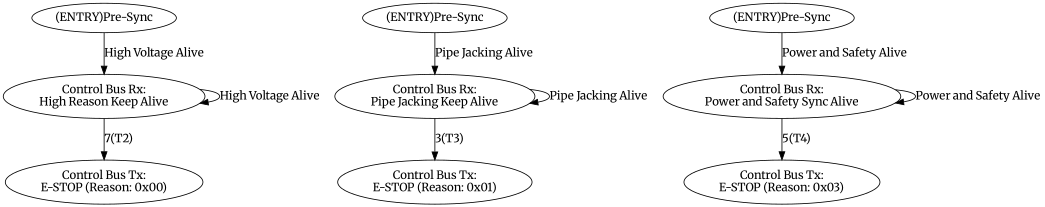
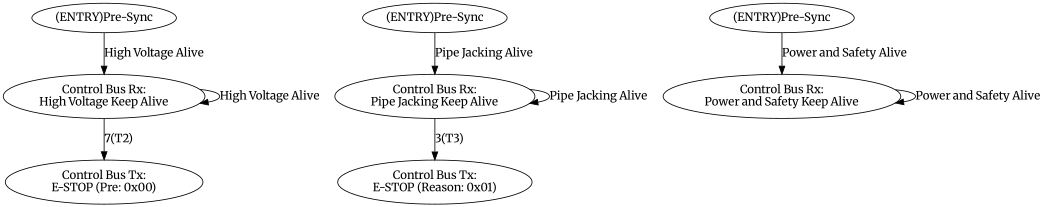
node "Control Bus Rx: High Reason Keep Alive": label "Control Bus Rx: High Reason Keep Alive" -> "Control Bus Rx: High Voltage Keep Alive"
node "Control Bus Rx: Power and Safety Sync Alive": label "Control Bus Rx: Power and Safety Sync Alive" -> "Control Bus Rx: Power and Safety Keep Alive"
node "Control Bus Tx: E-STOP (Reason: 0x00)": label "Control Bus Tx: E-STOP (Reason: 0x00)" -> "Control Bus Tx: E-STOP (Pre: 0x00)"
node "Control Bus Tx: E-STOP (Reason: 0x03)": removed
